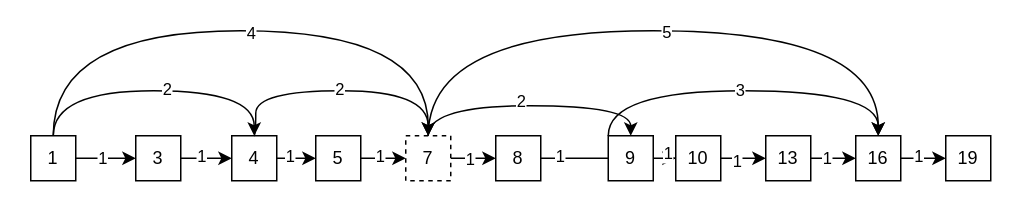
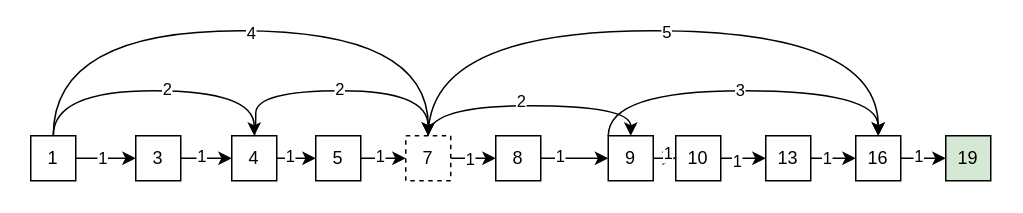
edge "8" -- "9": arrowhead none -> classic
node "19": fillcolor #ffffff -> #d5e8d4
